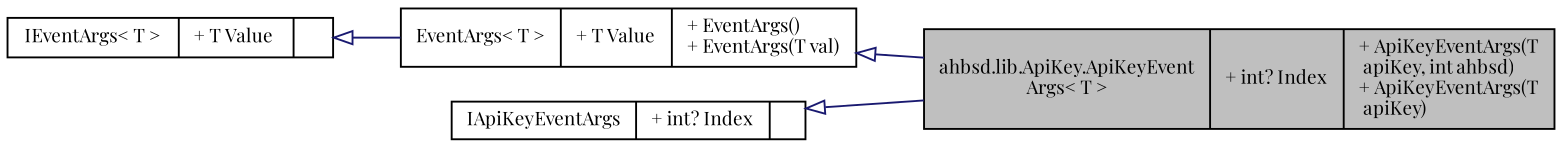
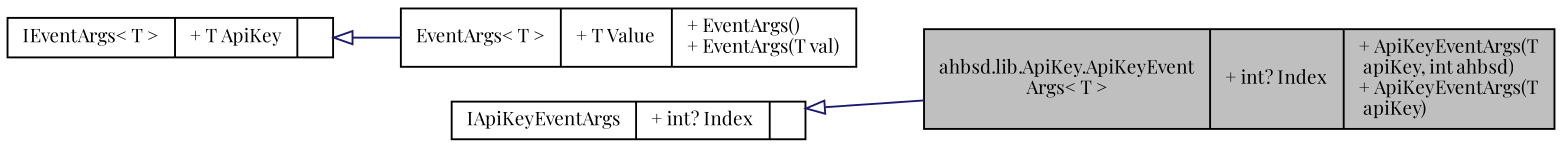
node "IEventArgs< T >": text "+ T Value" -> "+ T ApiKey"
edge "ahbsd.lib.ApiKey.ApiKeyEvent" -> "EventArgs< T >": removed
